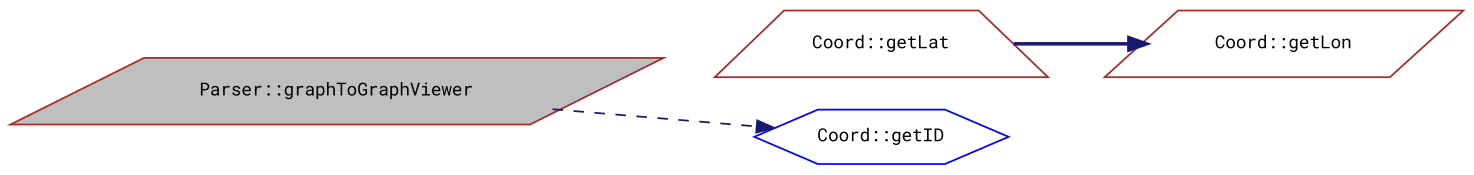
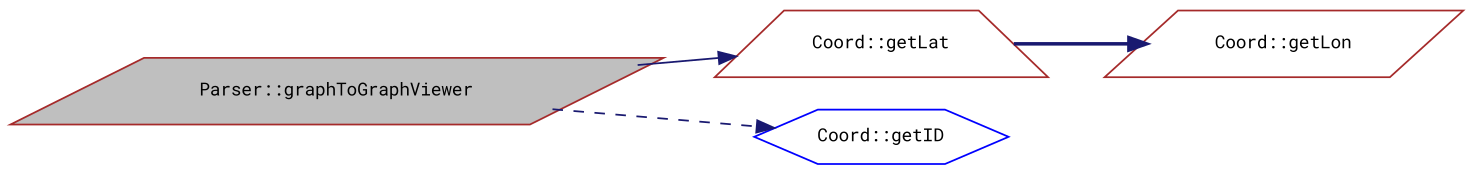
edge "Parser::graphToGraphViewer" -> "Coord::getLat": added
